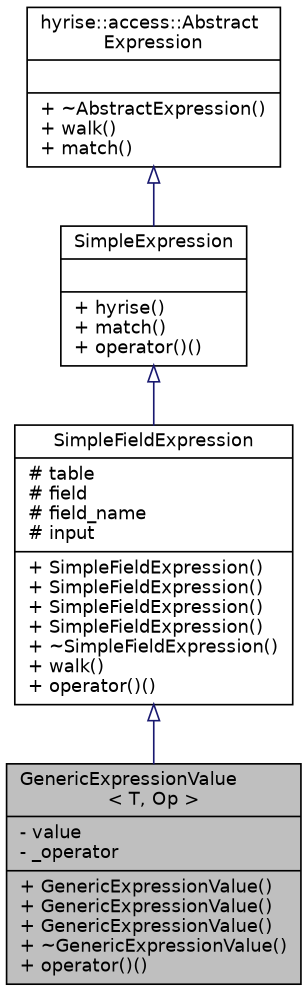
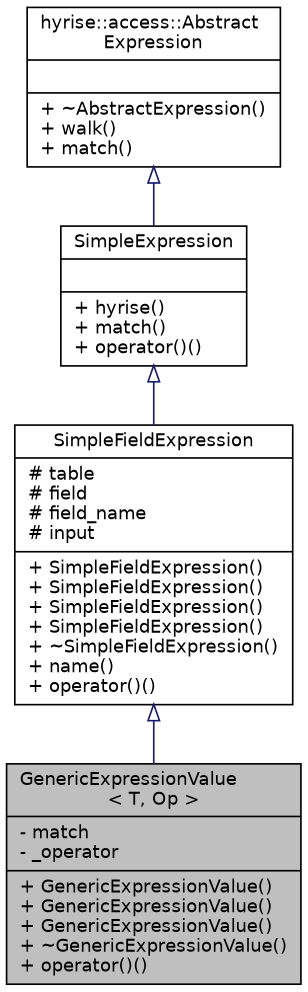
node "SimpleFieldExpression": text "+ walk()" -> "+ name()"
node "GenericExpressionValue": text "- value" -> "- match"
